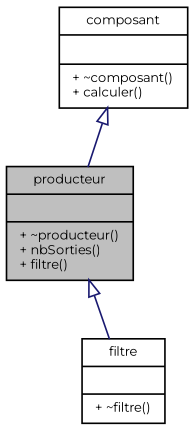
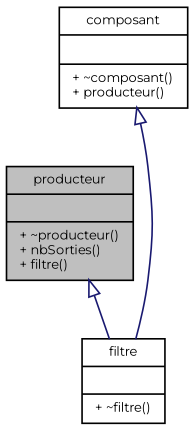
node "composant": text "+ calculer()" -> "+ producteur()"
edge "producteur" -> "composant": now "filtre" -> "composant"
